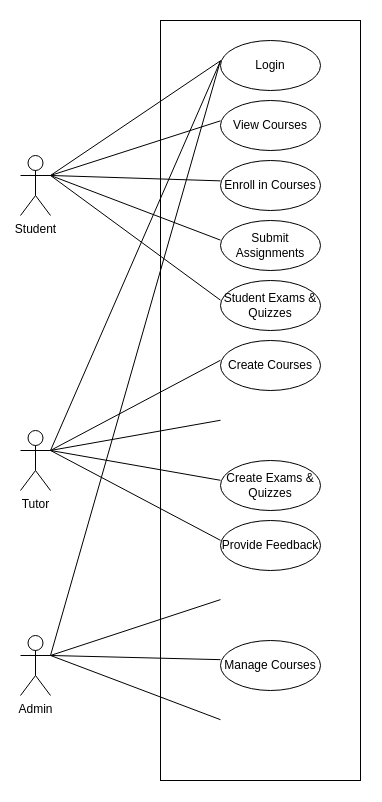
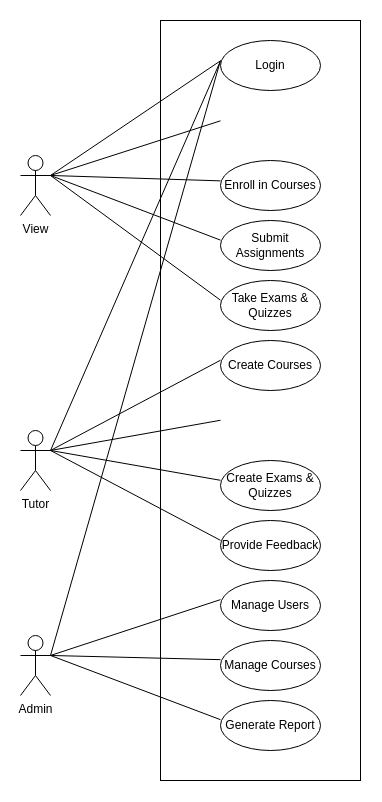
node "View Courses": removed
node "Student": label "Student" -> "View"
node "Student Exams & Quizzes": label "Student Exams & Quizzes" -> "Take Exams & Quizzes"
node "Manage Users": added
node "Generate Report": added
